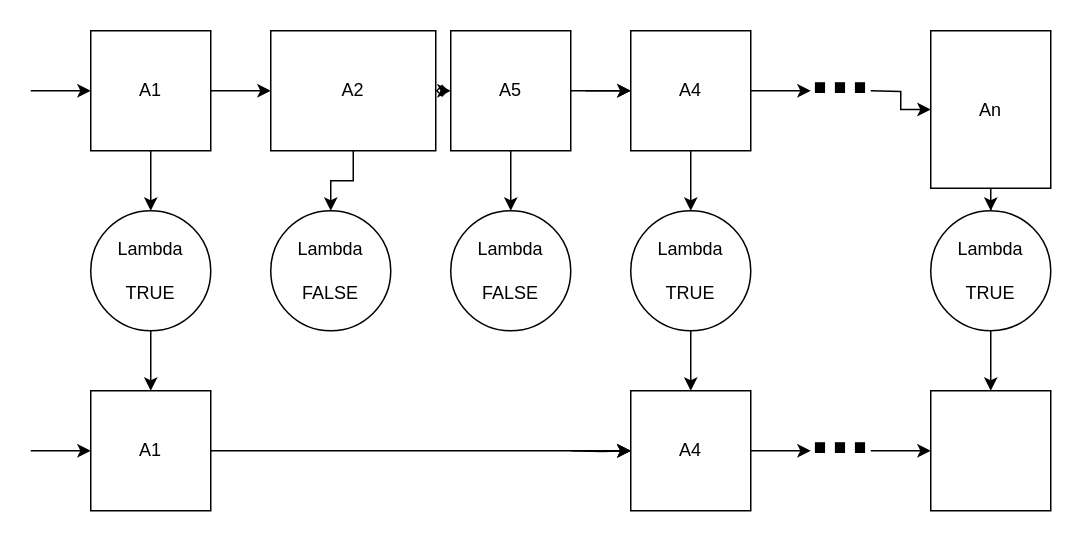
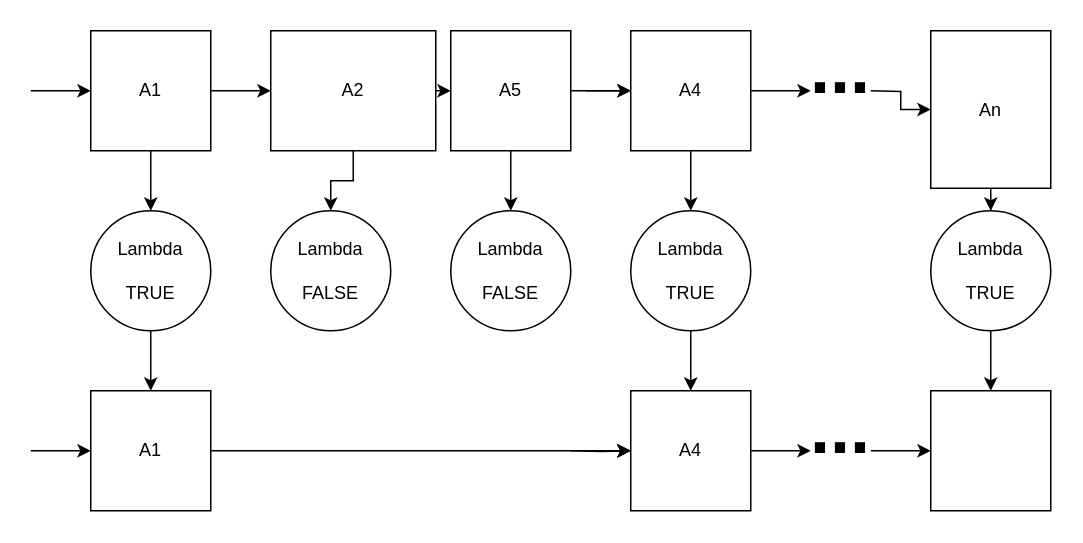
edge "A2" -- "A5": arrowhead diamond -> none
